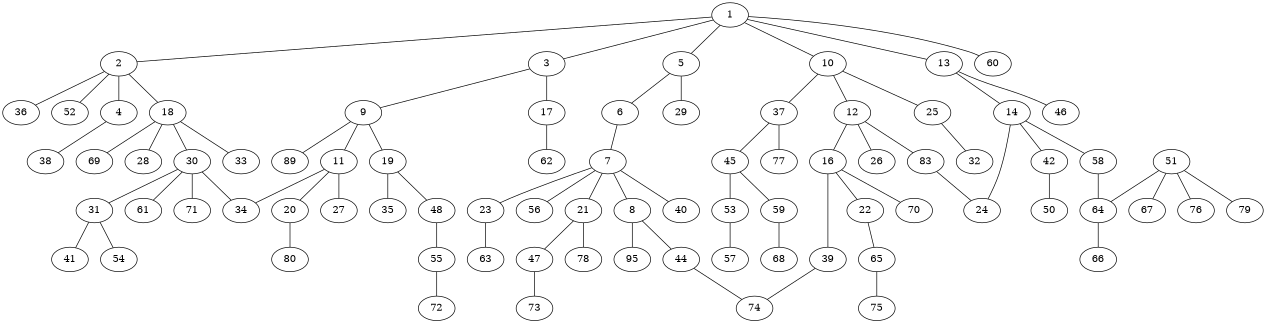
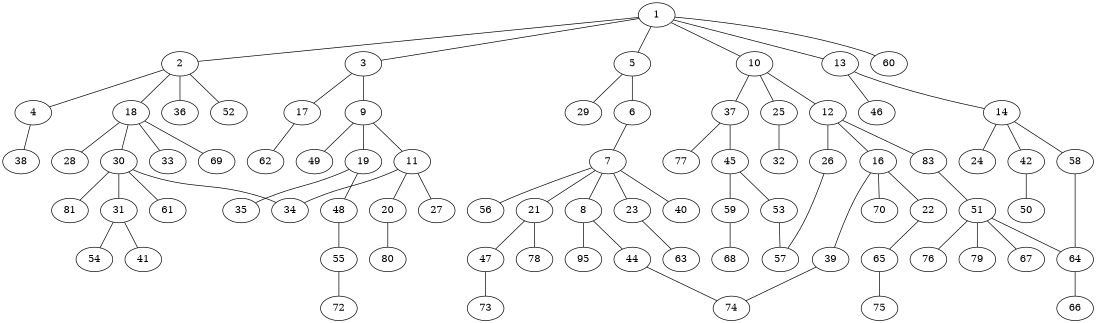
node "89": label "89" -> "49"
edge "83" -- "24": now "83" -- "51"
node "71": label "71" -> "81"
edge "26" -- "57": added
